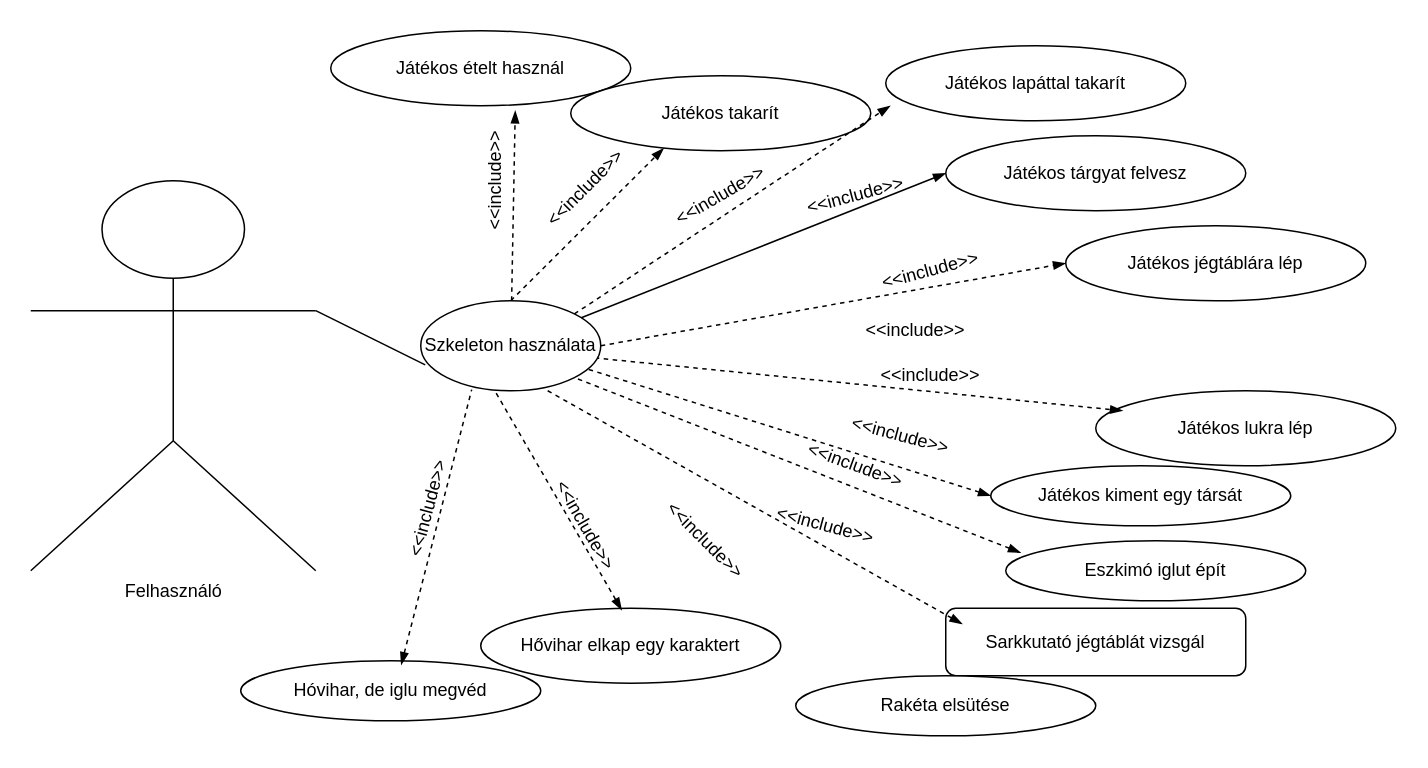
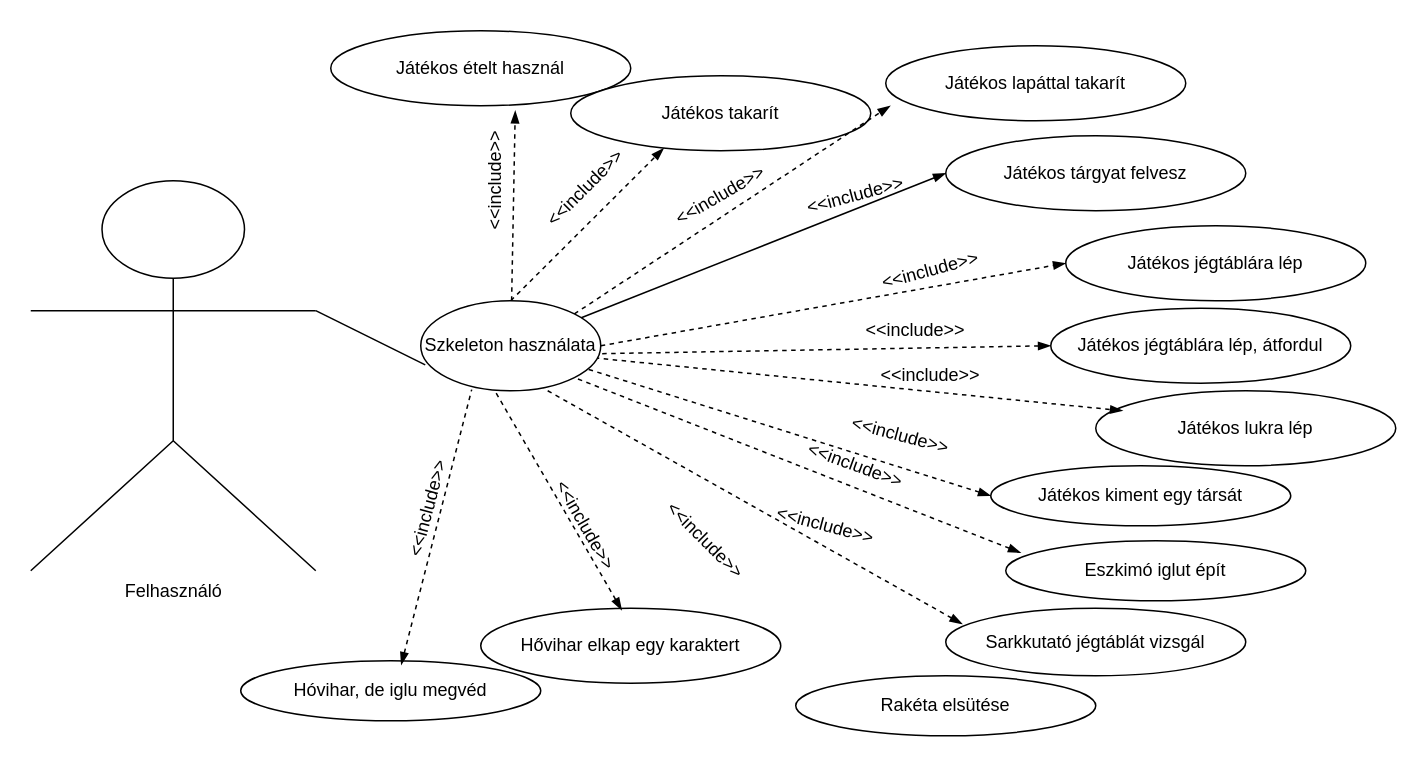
node "Játékos jégtáblára lép, átfordul": added
edge "Szkeleton használata" -> "Játékos jégtáblára lép, átfordul": added
node "Sarkkutató jégtáblát vizsgál": shape rounded rectangle -> ellipse
